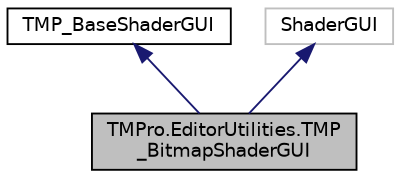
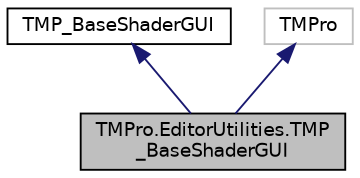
node "ShaderGUI": label "ShaderGUI" -> "TMPro"
node "TMPro.EditorUtilities.TMP _BitmapShaderGUI": label "TMPro.EditorUtilities.TMP _BitmapShaderGUI" -> "TMPro.EditorUtilities.TMP _BaseShaderGUI"
